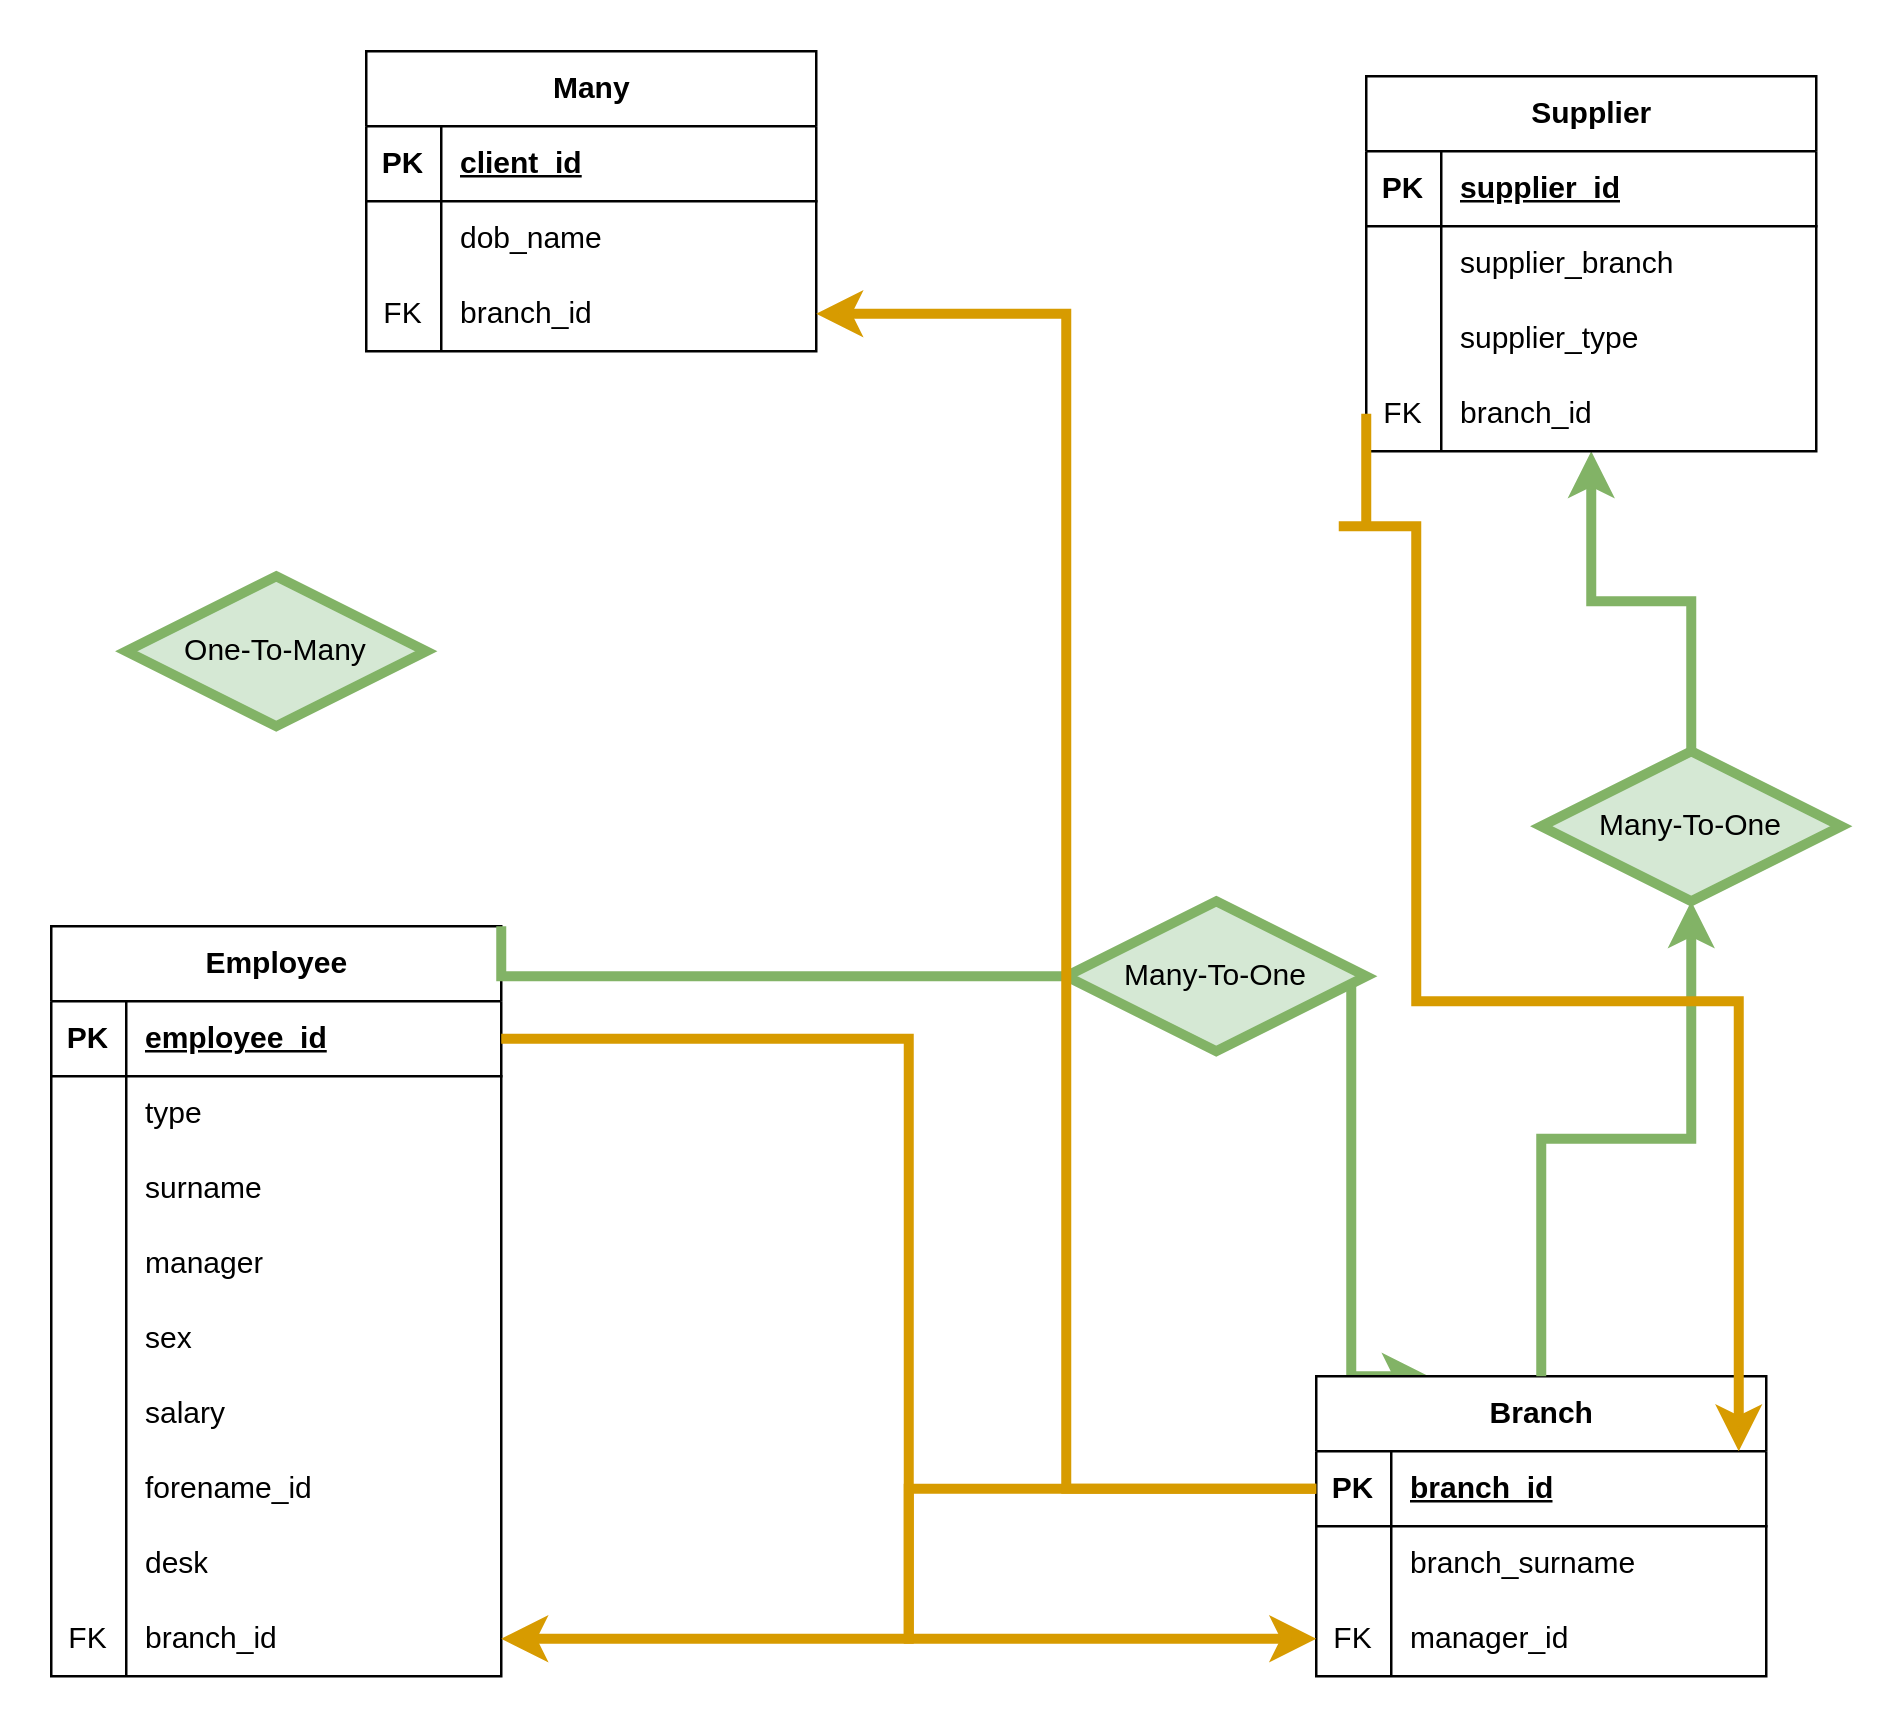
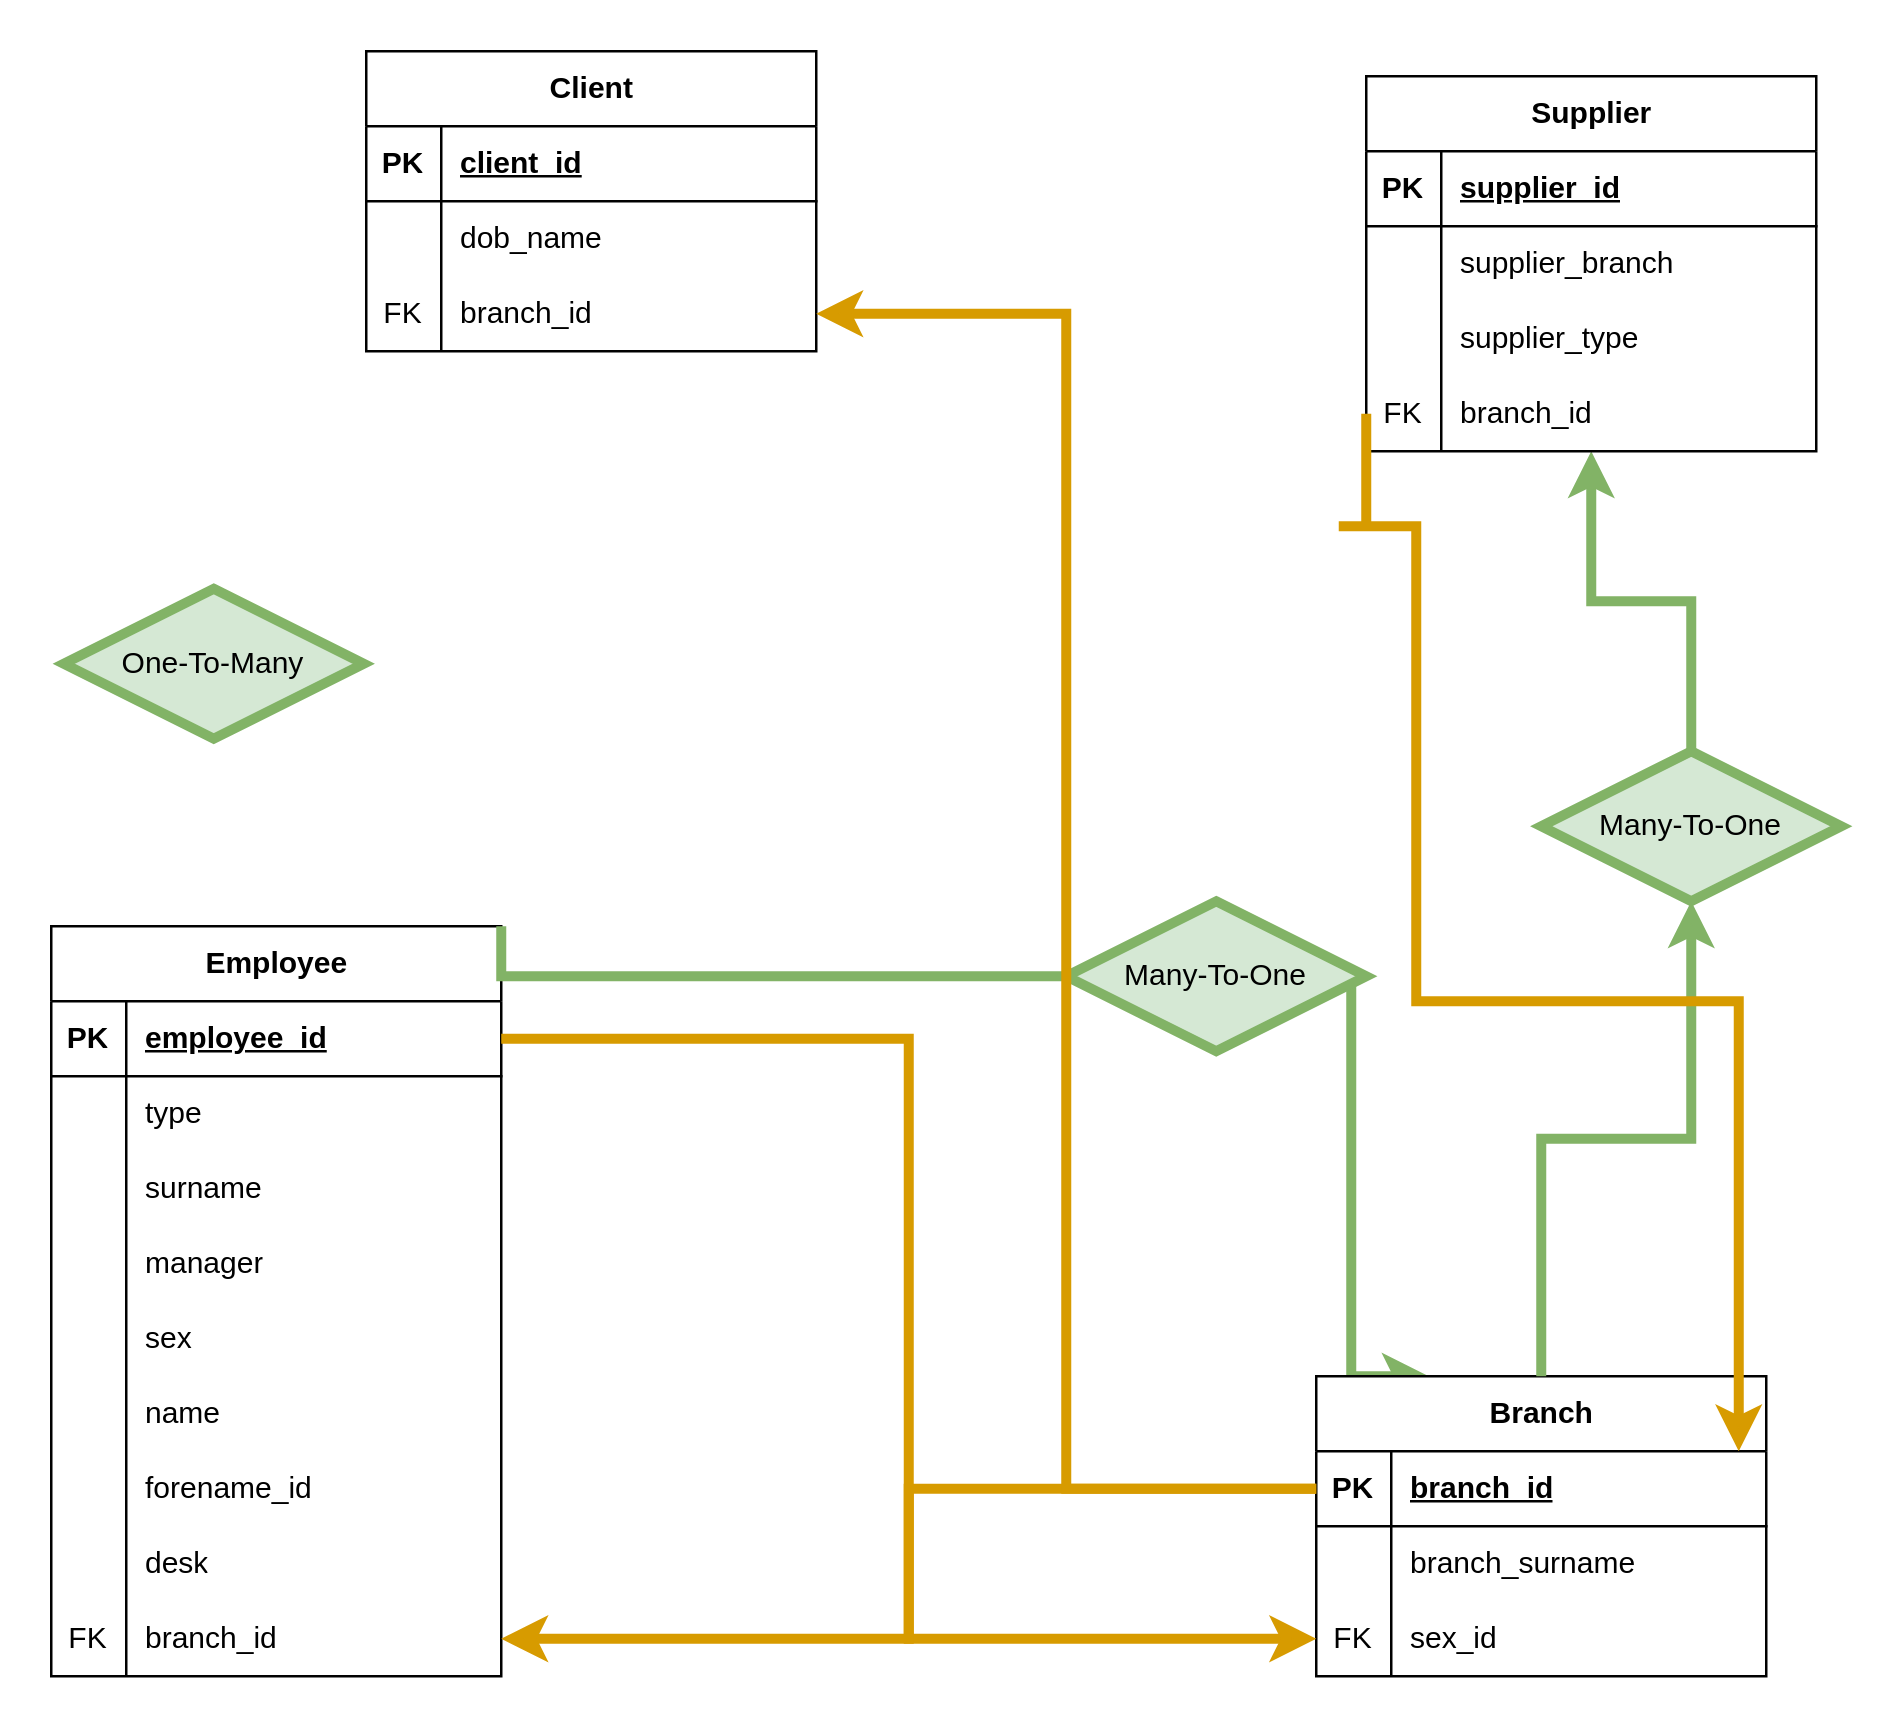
node "Many": label "Many" -> "Client"
node "One-To-Many": moved (276, 651) -> (214, 664)
node "salary": label "salary" -> "name"
node "manager_id": label "manager_id" -> "sex_id"
